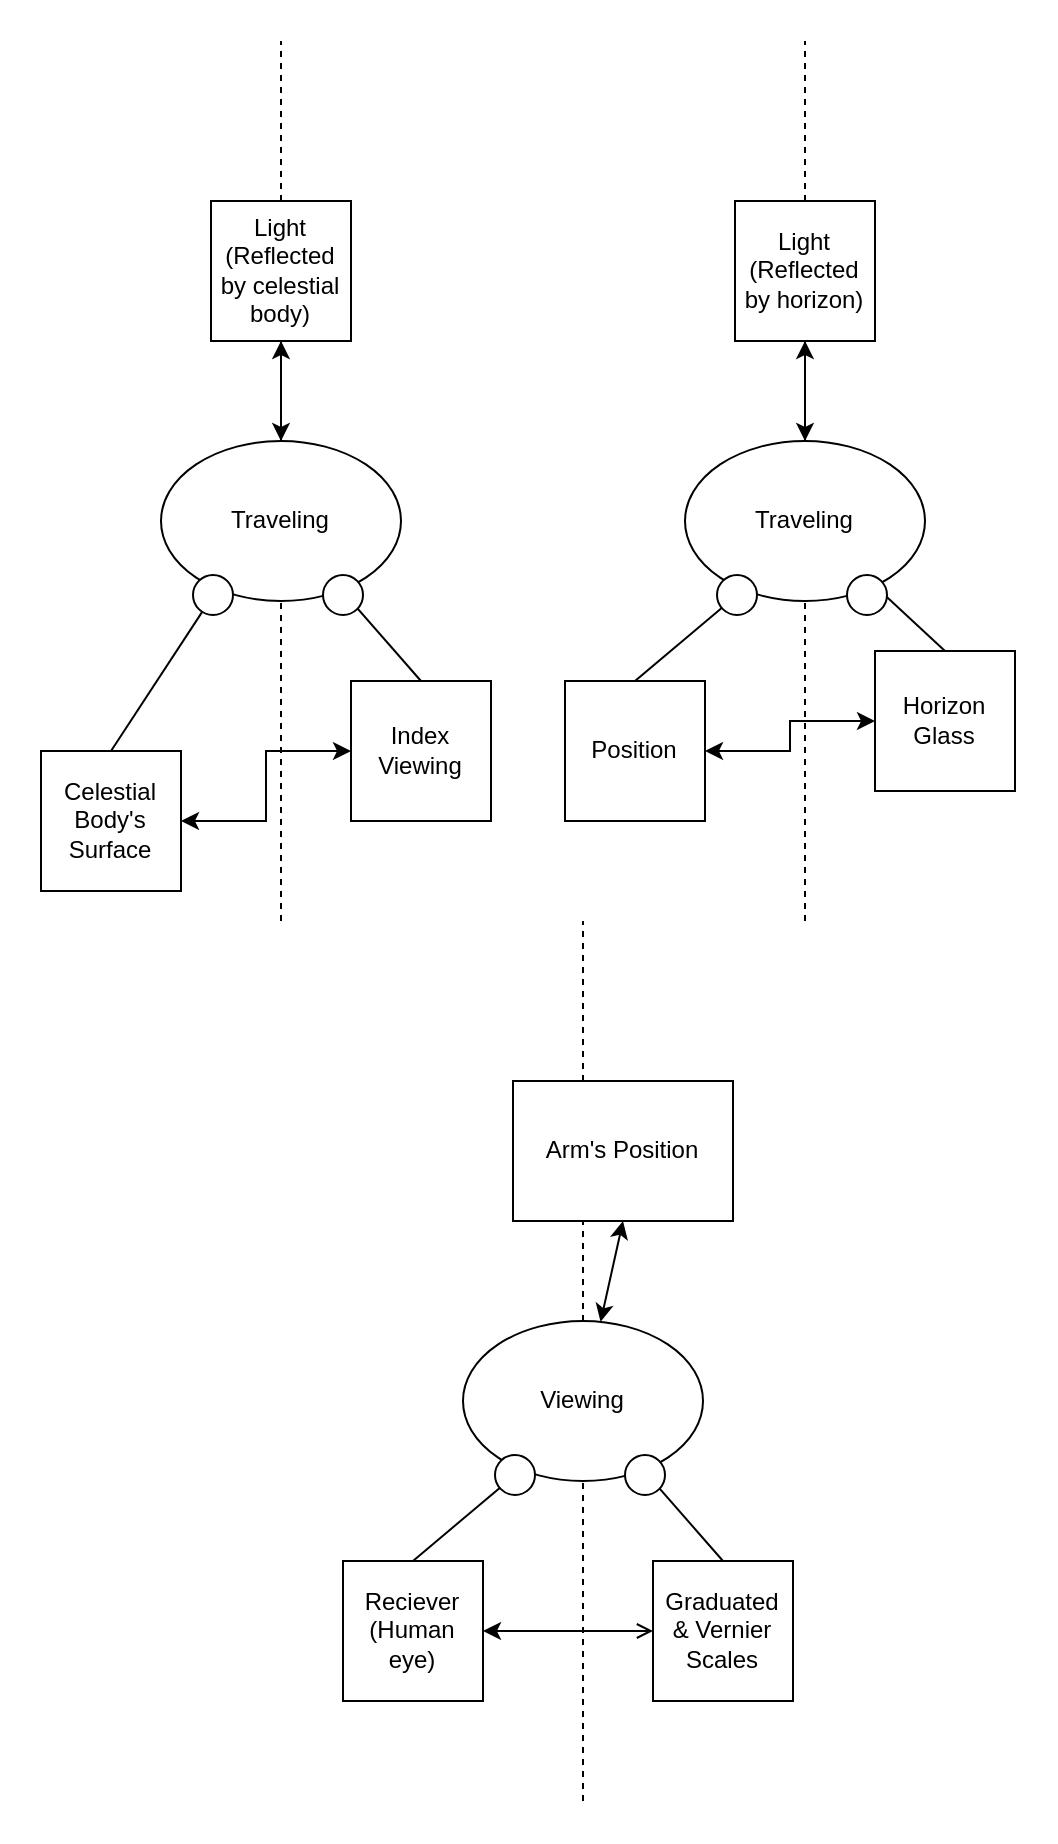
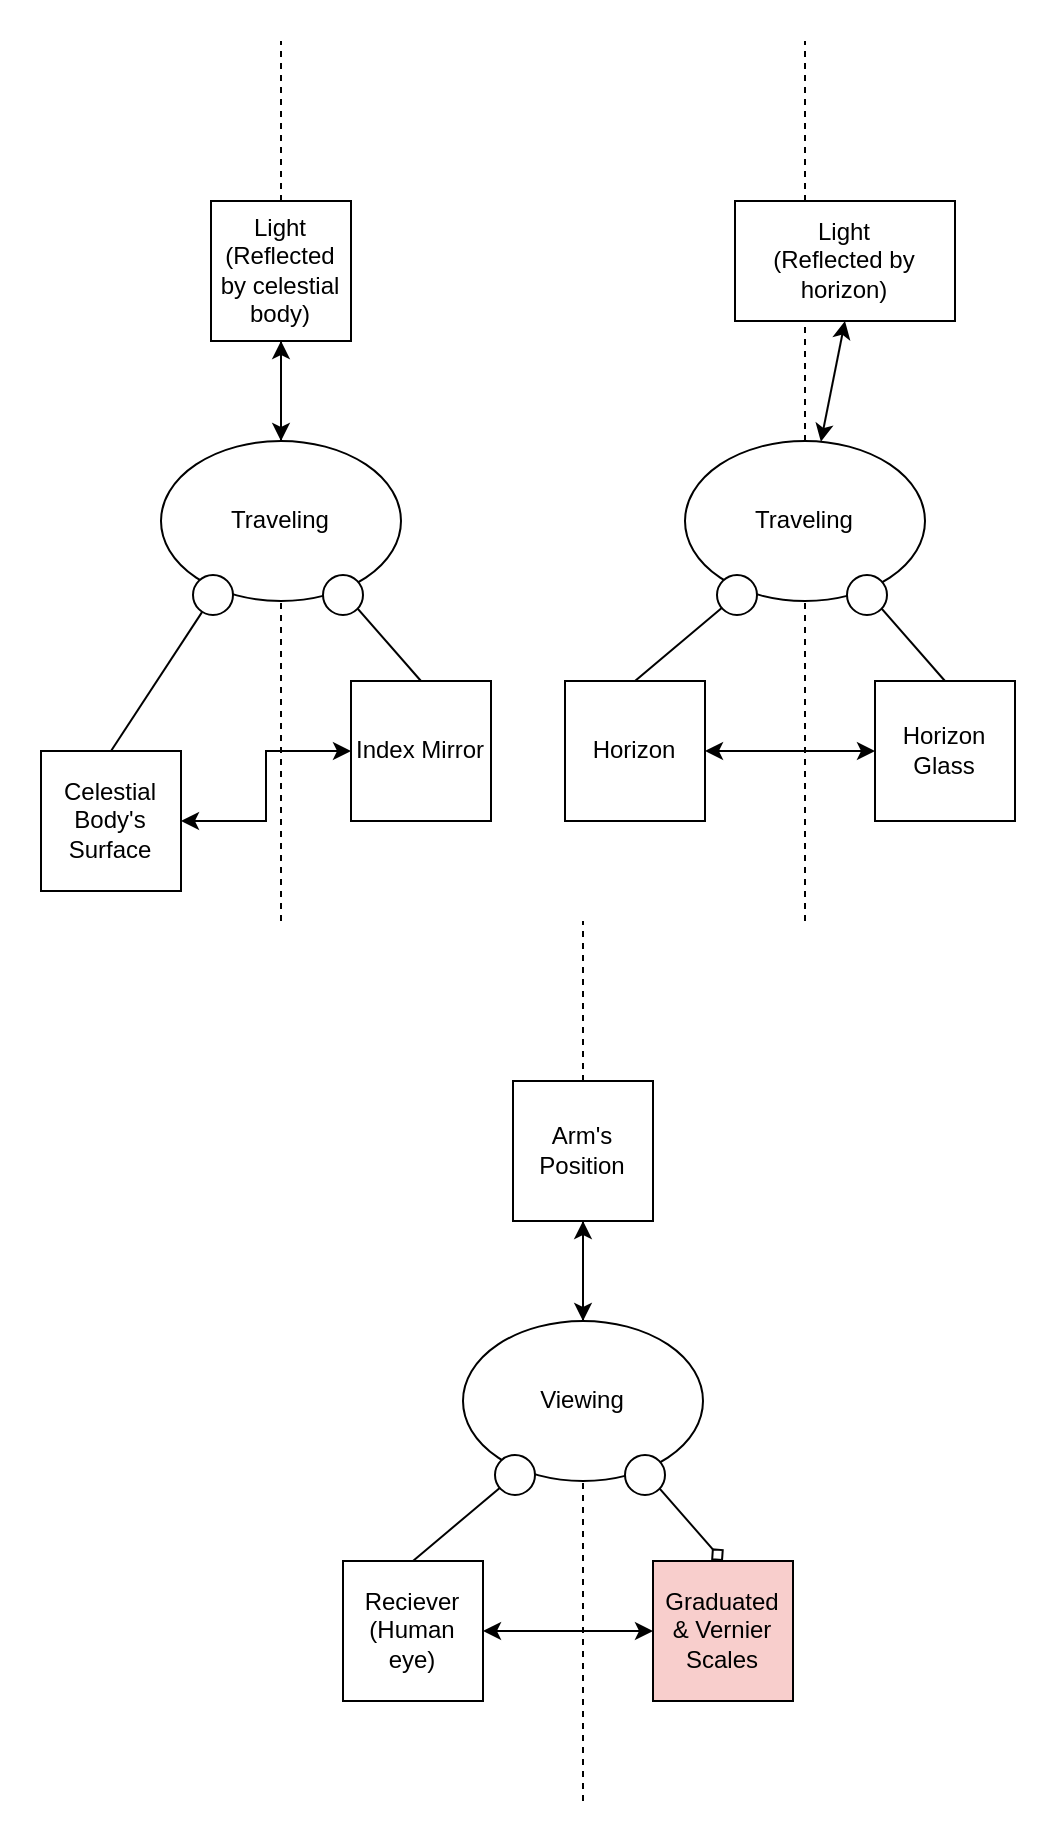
node "Light (Reflected by horizon)": size 140x140 -> 220x120
node "Horizon Glass": moved (945, 721) -> (945, 751)
node "Index Viewing": label "Index Viewing" -> "Index Mirror"
node "Position": label "Position" -> "Horizon"
node "Arm's Position": size 220x140 -> 140x140
edge "Viewing" -- "Graduated & Vernier Scales": arrowhead none -> diamond
edge "Reciever (Human eye)" -- "Graduated & Vernier Scales": arrowhead open -> classic
node "Graduated & Vernier Scales": fillcolor #ffffff -> #f8cecc
